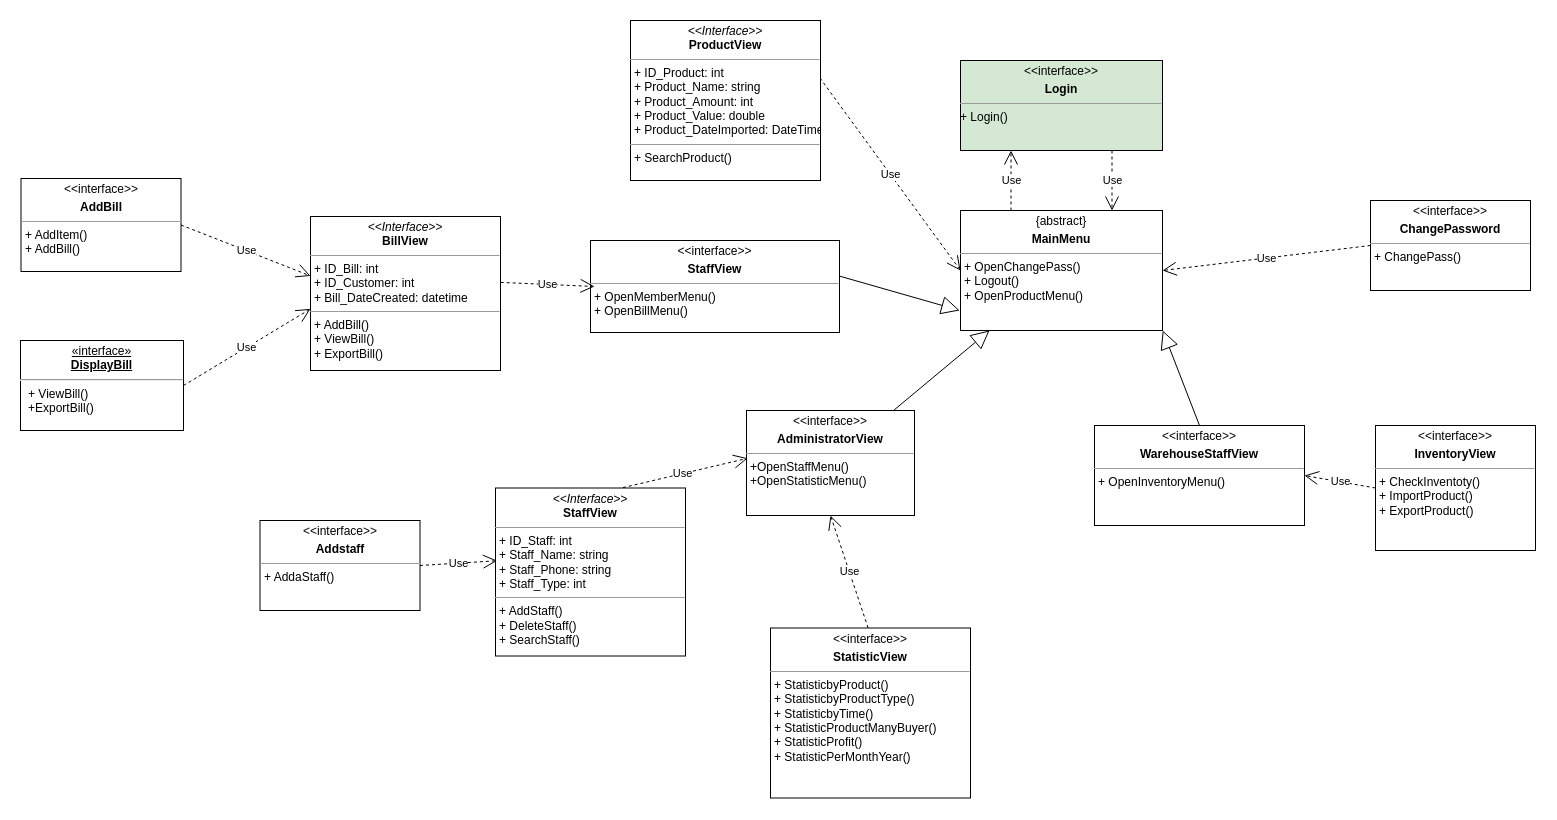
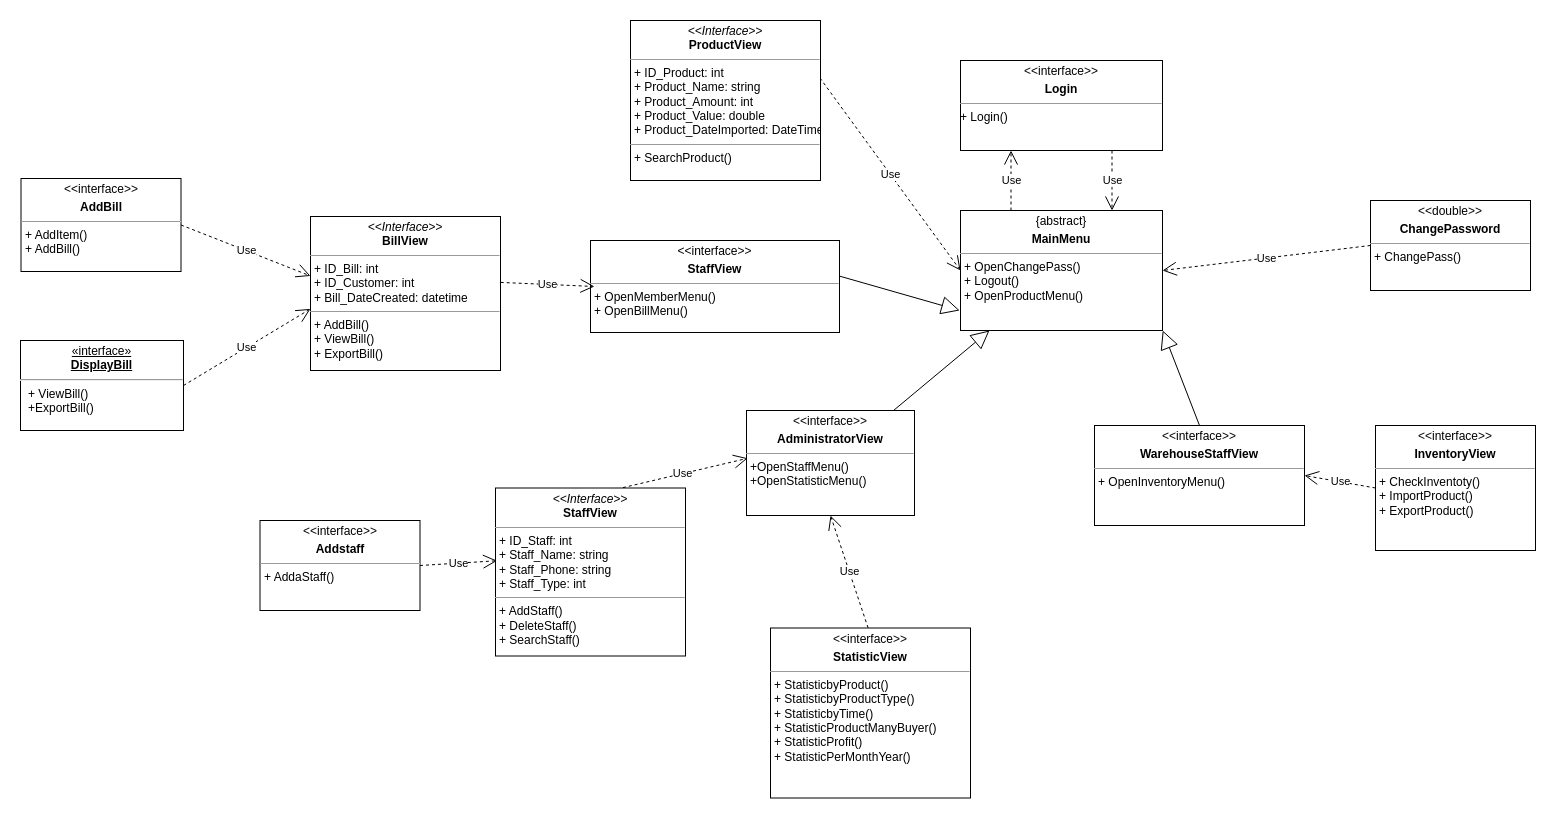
node "<<interface>> Login + Login()": fillcolor #d5e8d4 -> #ffffff
node "<<interface>> ChangePassword + ChangePass()": label "<<interface>> ChangePassword + ChangePass()" -> "<<double>> ChangePassword + ChangePass()"
